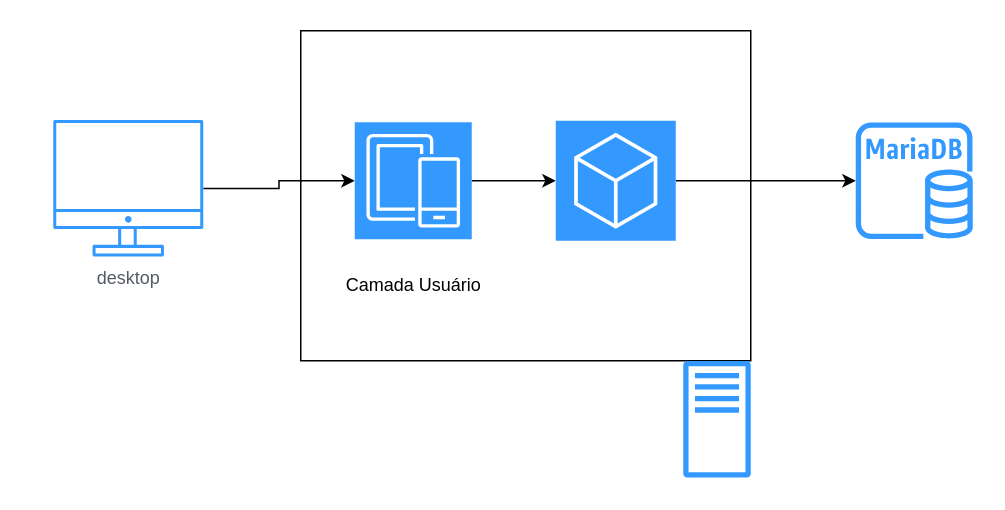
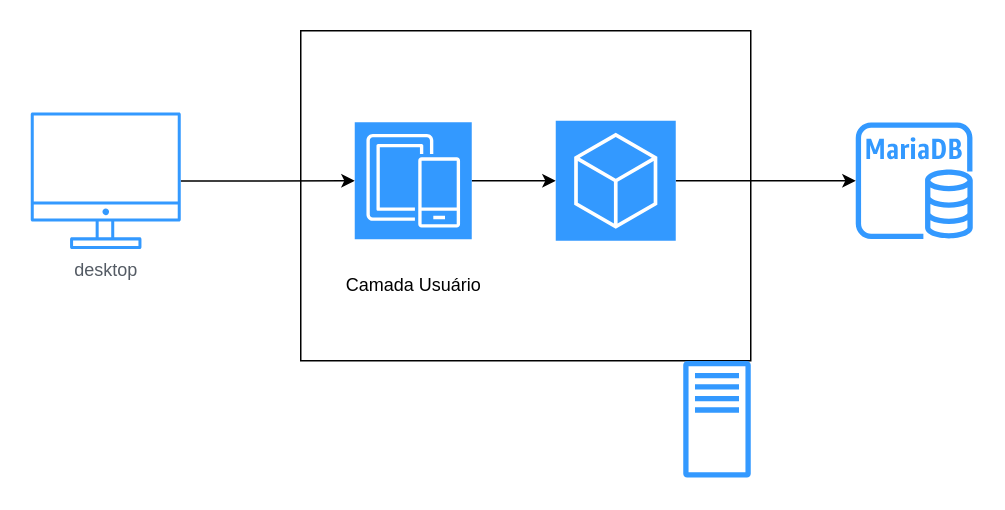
node "desktop": moved (128, 188) -> (106, 181)
